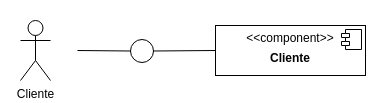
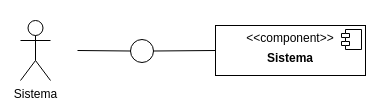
node "<<component>> Cliente": label "<<component>> Cliente" -> "<<component>> Sistema"
node "Cliente": label "Cliente" -> "Sistema"
